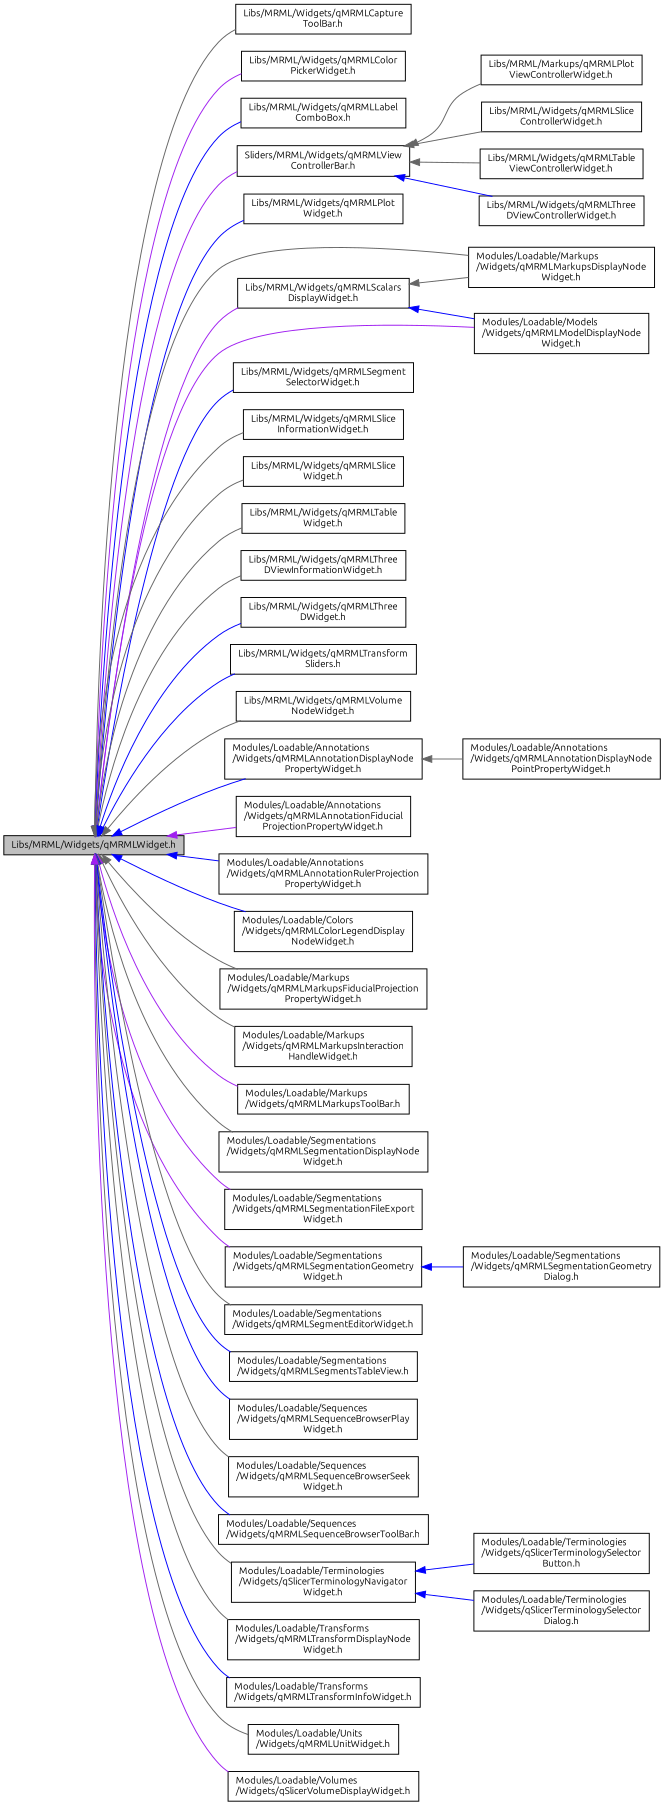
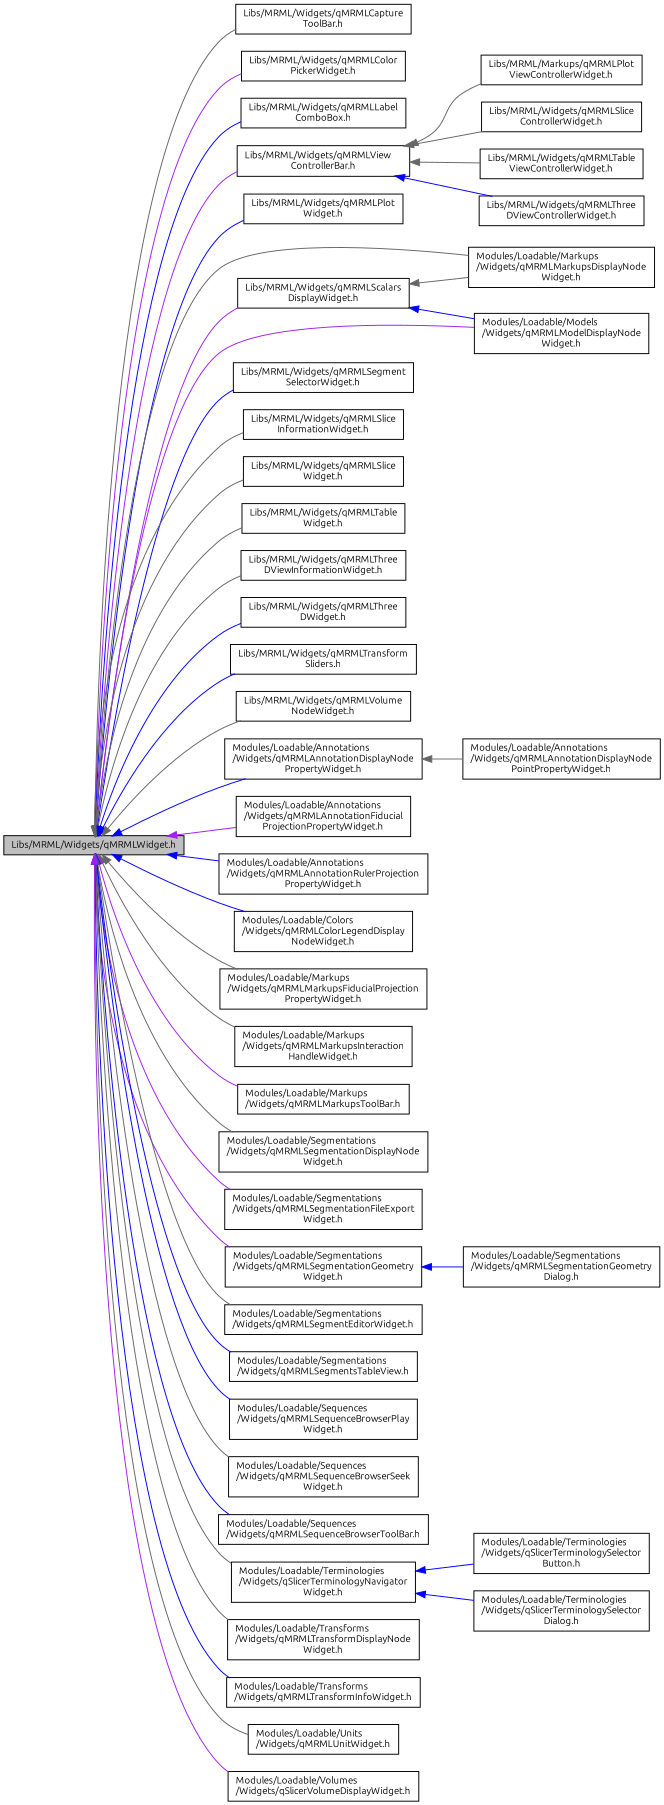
node "Sliders/MRML/Widgets/qMRMLView ControllerBar.h": label "Sliders/MRML/Widgets/qMRMLView ControllerBar.h" -> "Libs/MRML/Widgets/qMRMLView ControllerBar.h"
